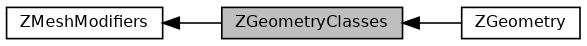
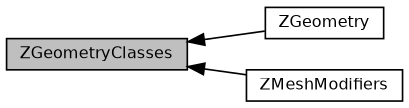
edge "ZGeometryClasses" -> "ZMeshModifiers": reversed
